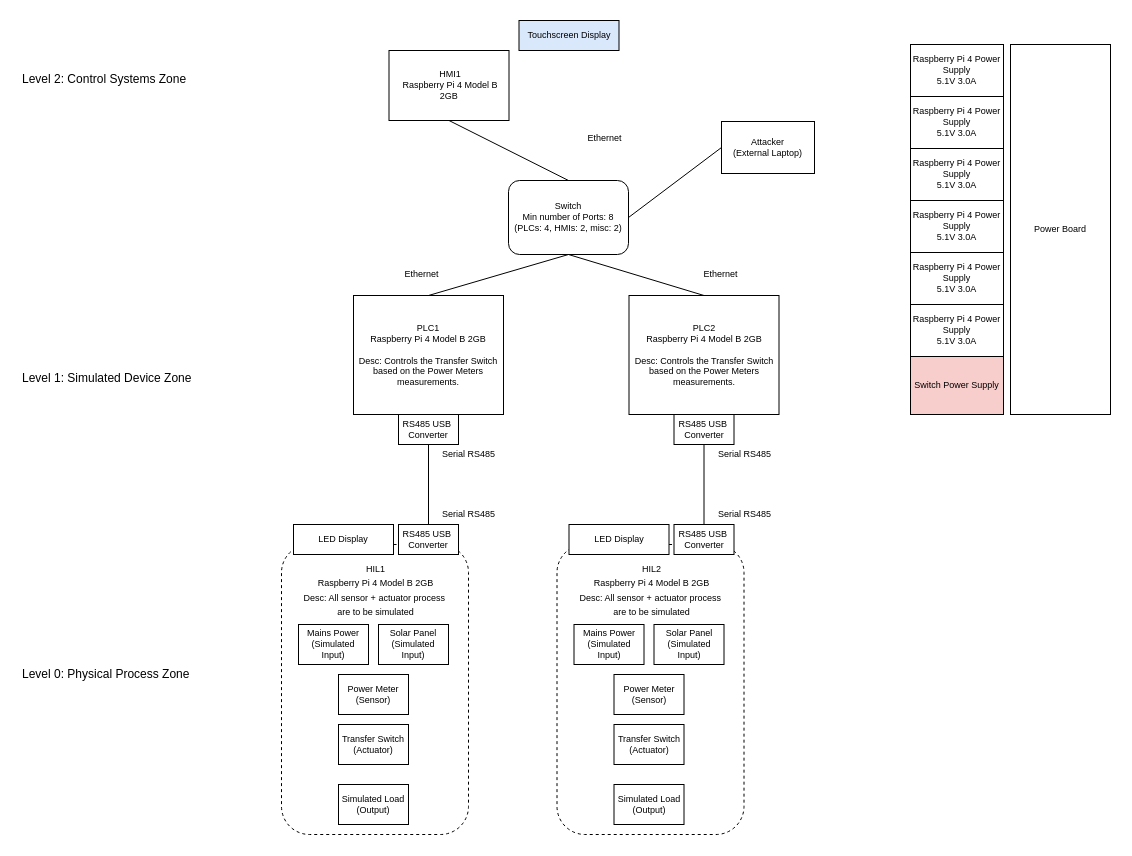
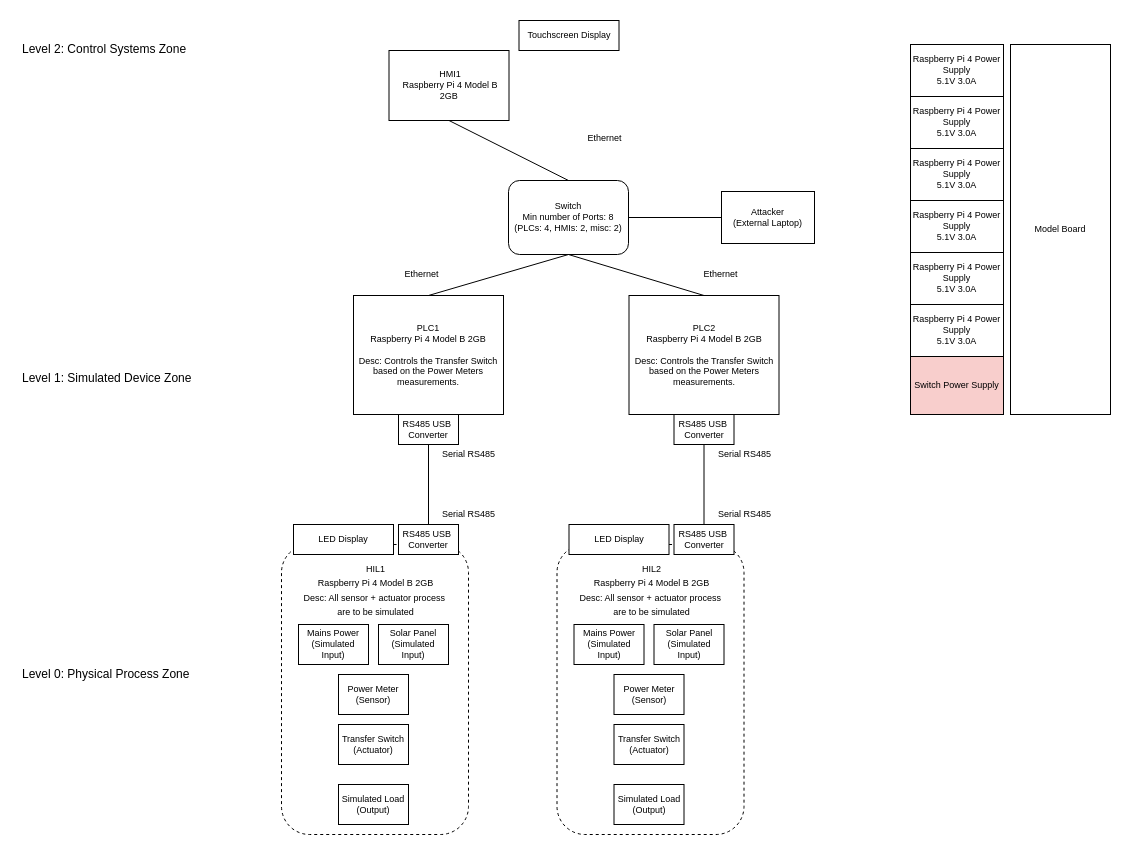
node "Touchscreen Display": fillcolor #dae8fc -> #ffffff
node "Level 2: Control Systems Zone": moved (116, 80) -> (116, 50)
node "Attacker (External Laptop)": moved (768, 148) -> (768, 218)
node "Power Board": label "Power Board" -> "Model Board"
